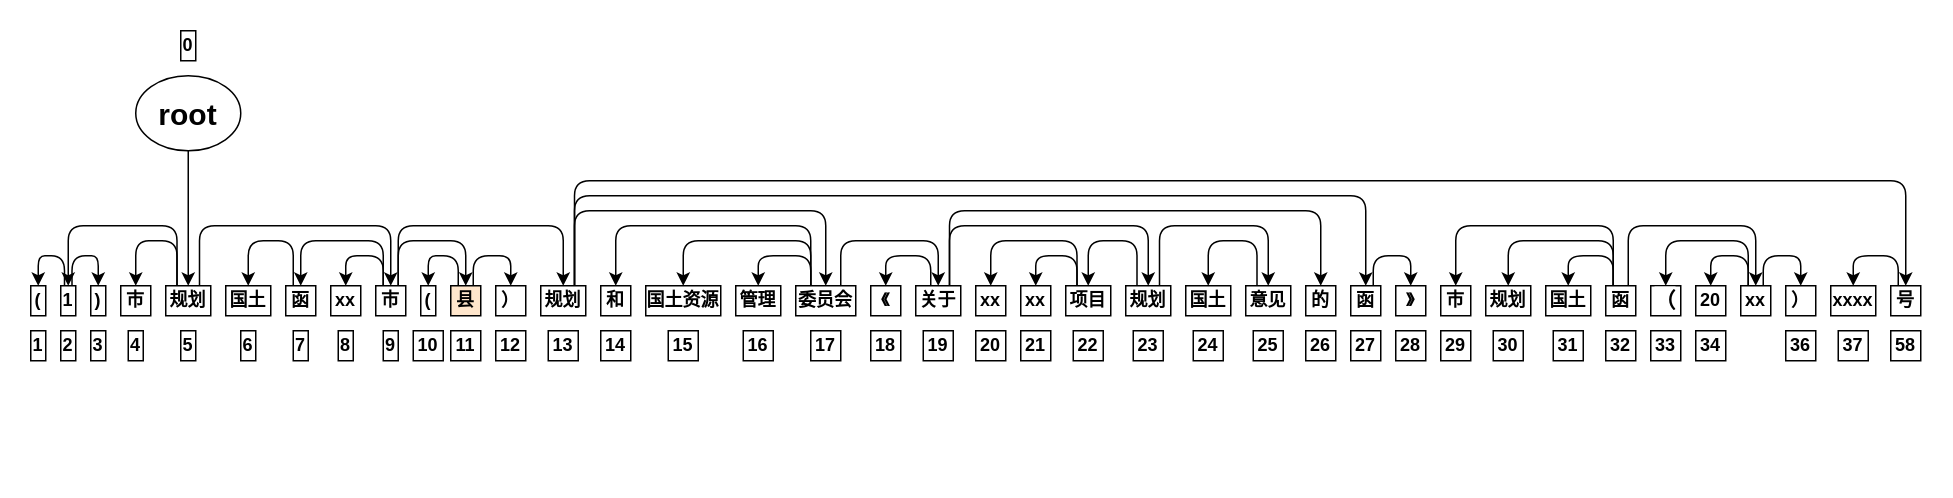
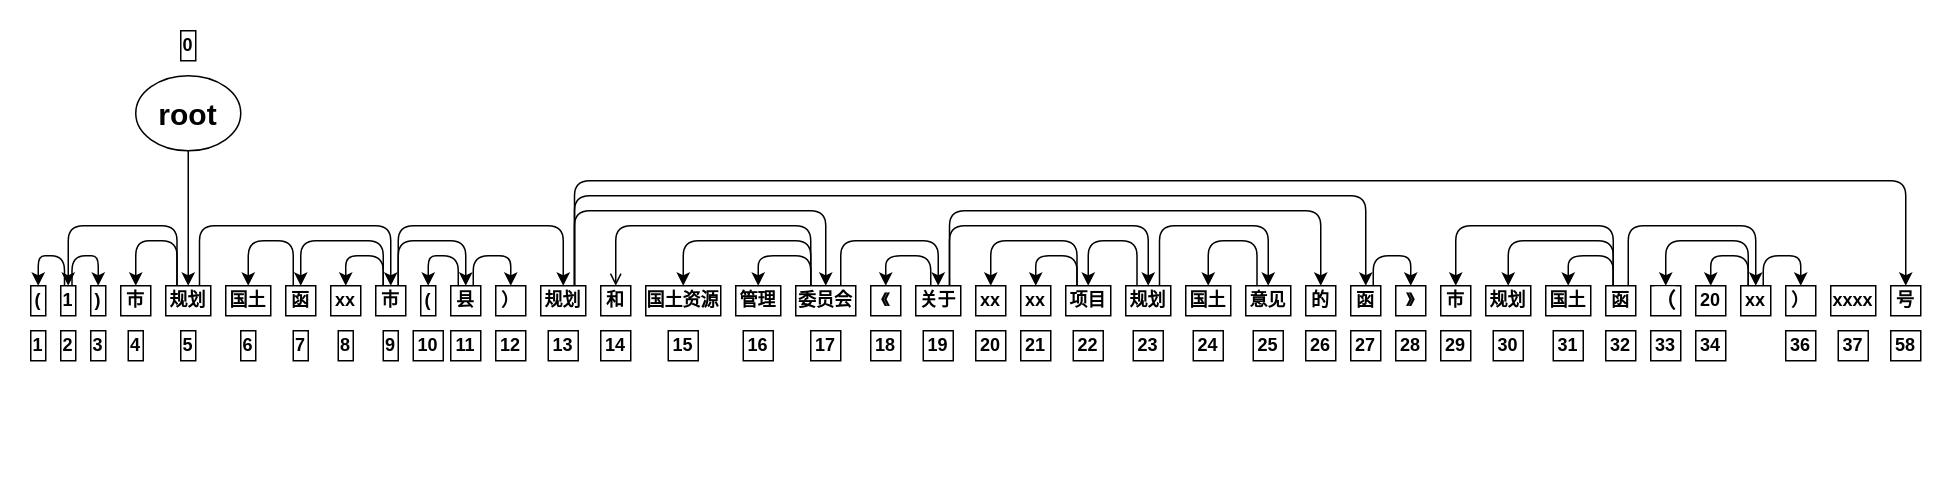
edge "号" -> "xxxx": removed
edge "委员会" -> "和": arrowhead classic -> open
node "县": fillcolor #ffe6cc -> #ffffff
